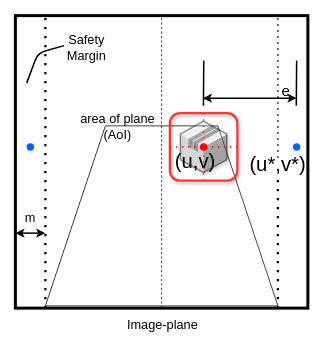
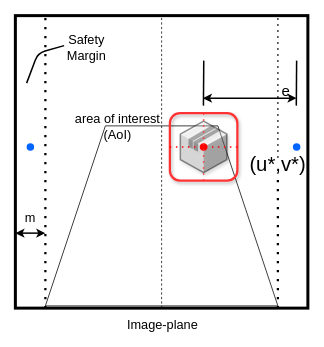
node "area of plane (AoI)": label "area of plane (AoI)" -> "area of interest (AoI)"
node "(u,v)": removed
